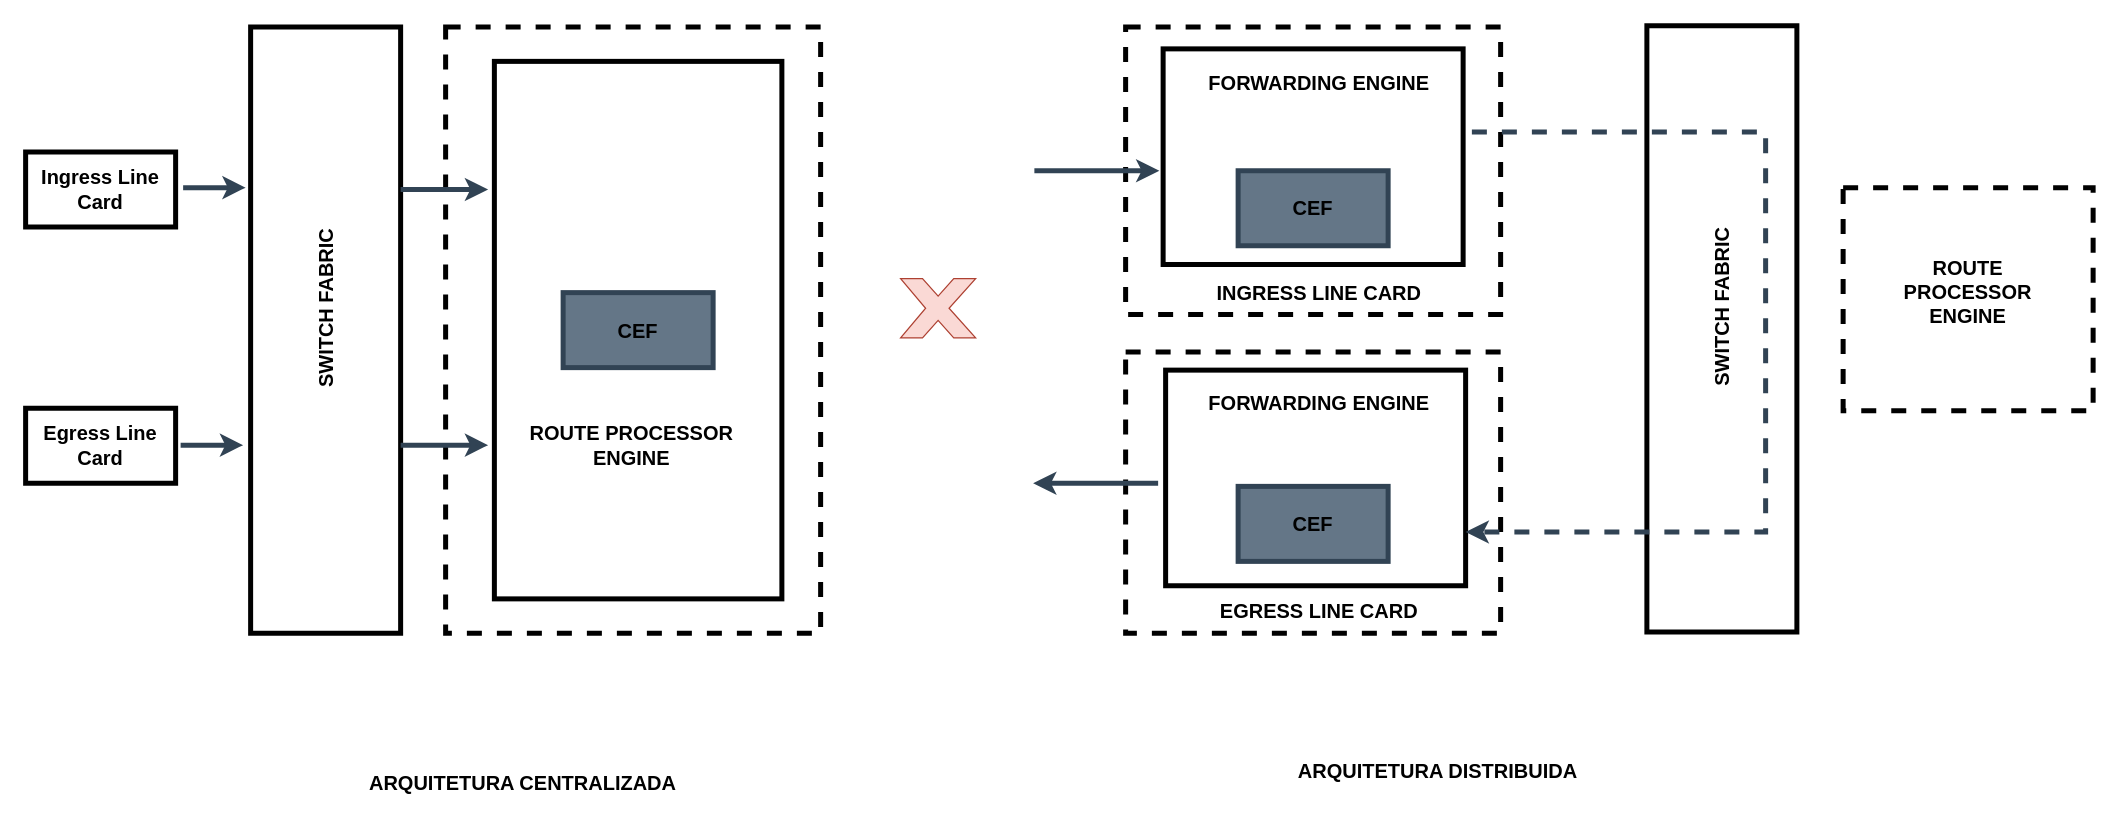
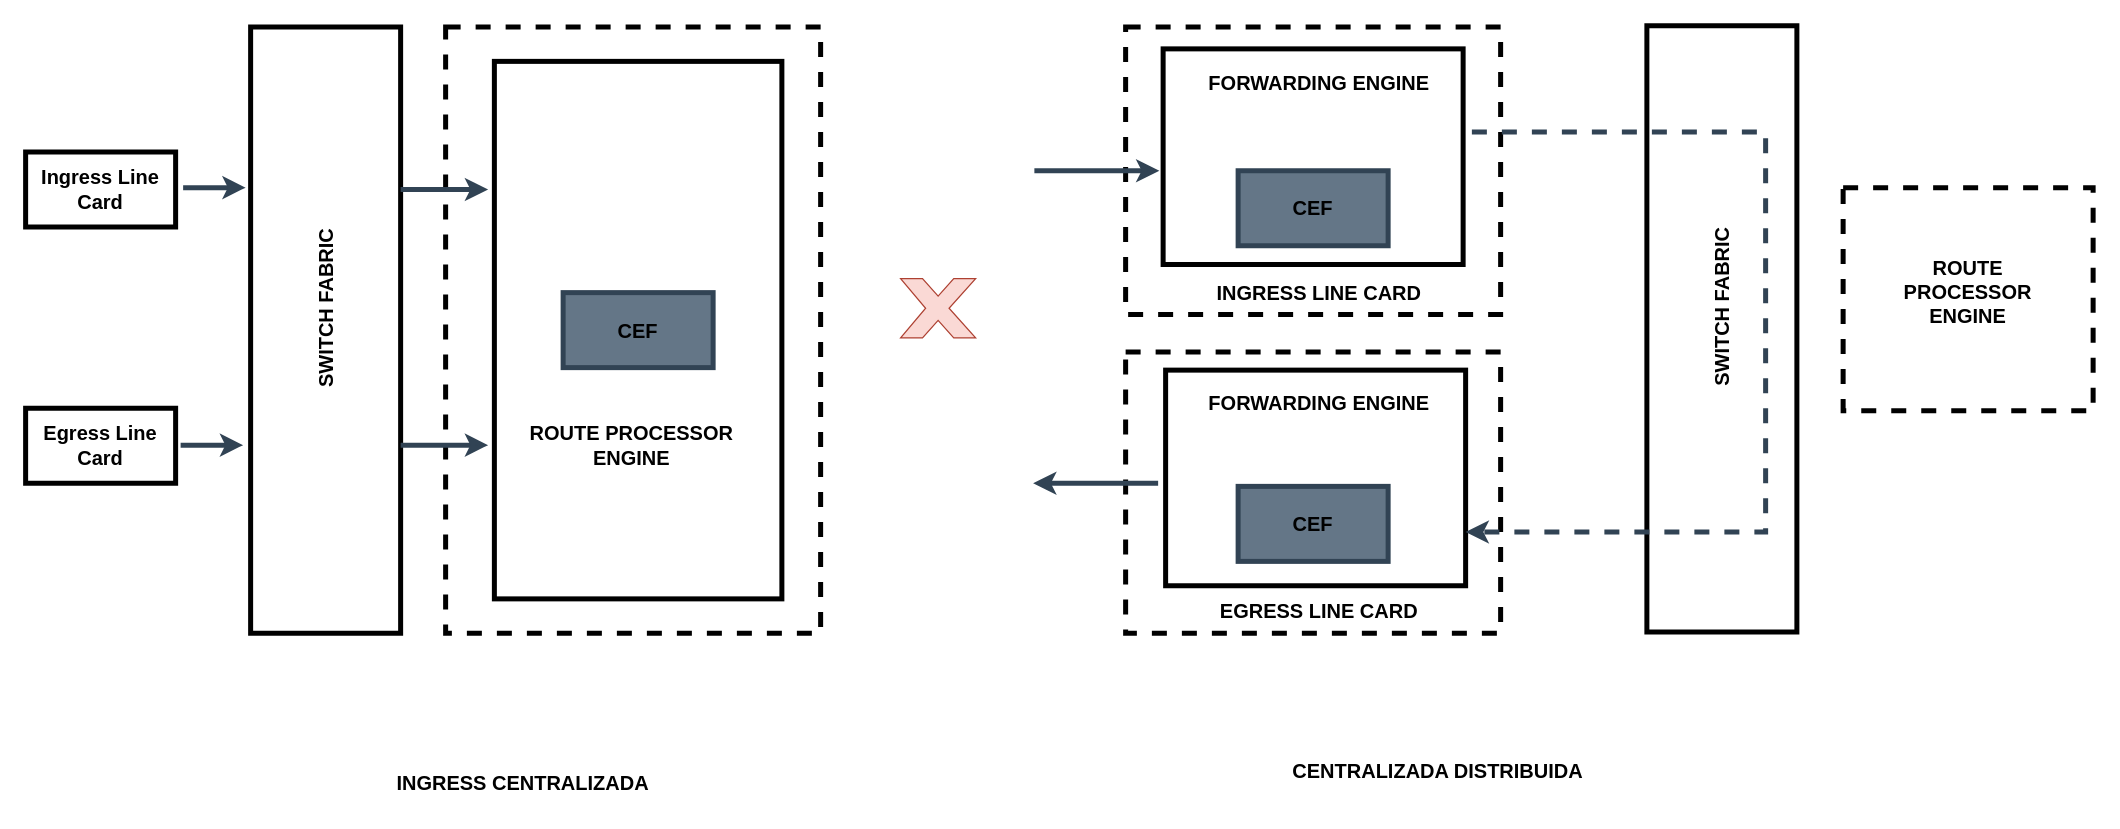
node "ARQUITETURA DISTRIBUIDA": label "ARQUITETURA DISTRIBUIDA" -> "CENTRALIZADA DISTRIBUIDA"
node "ARQUITETURA CENTRALIZADA": label "ARQUITETURA CENTRALIZADA" -> "INGRESS CENTRALIZADA"
